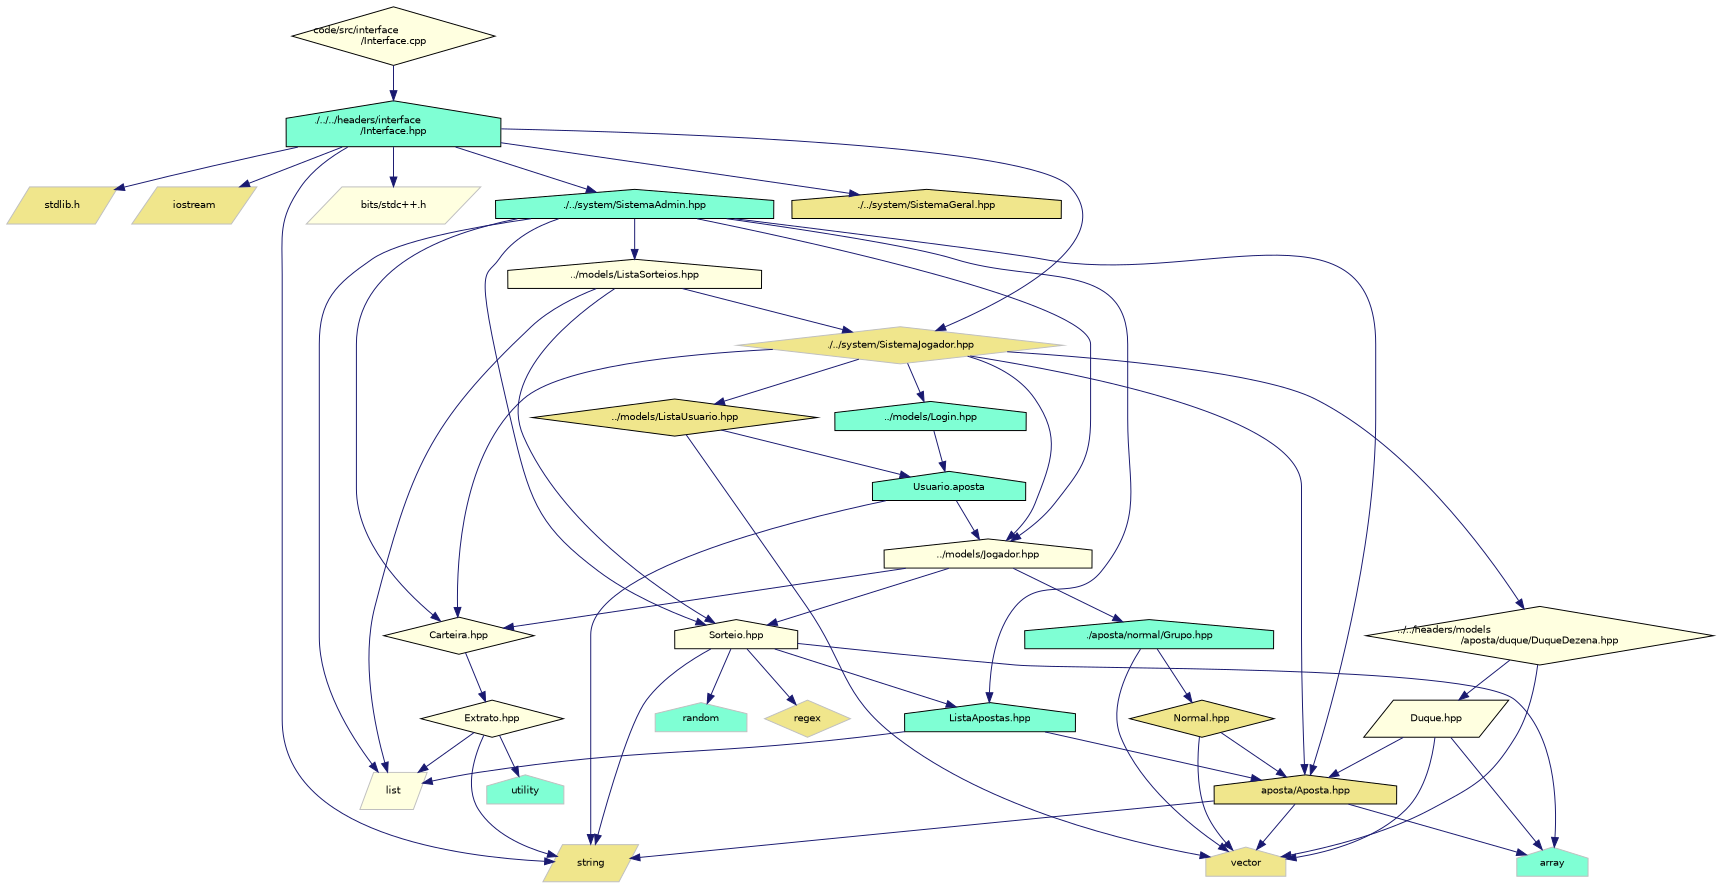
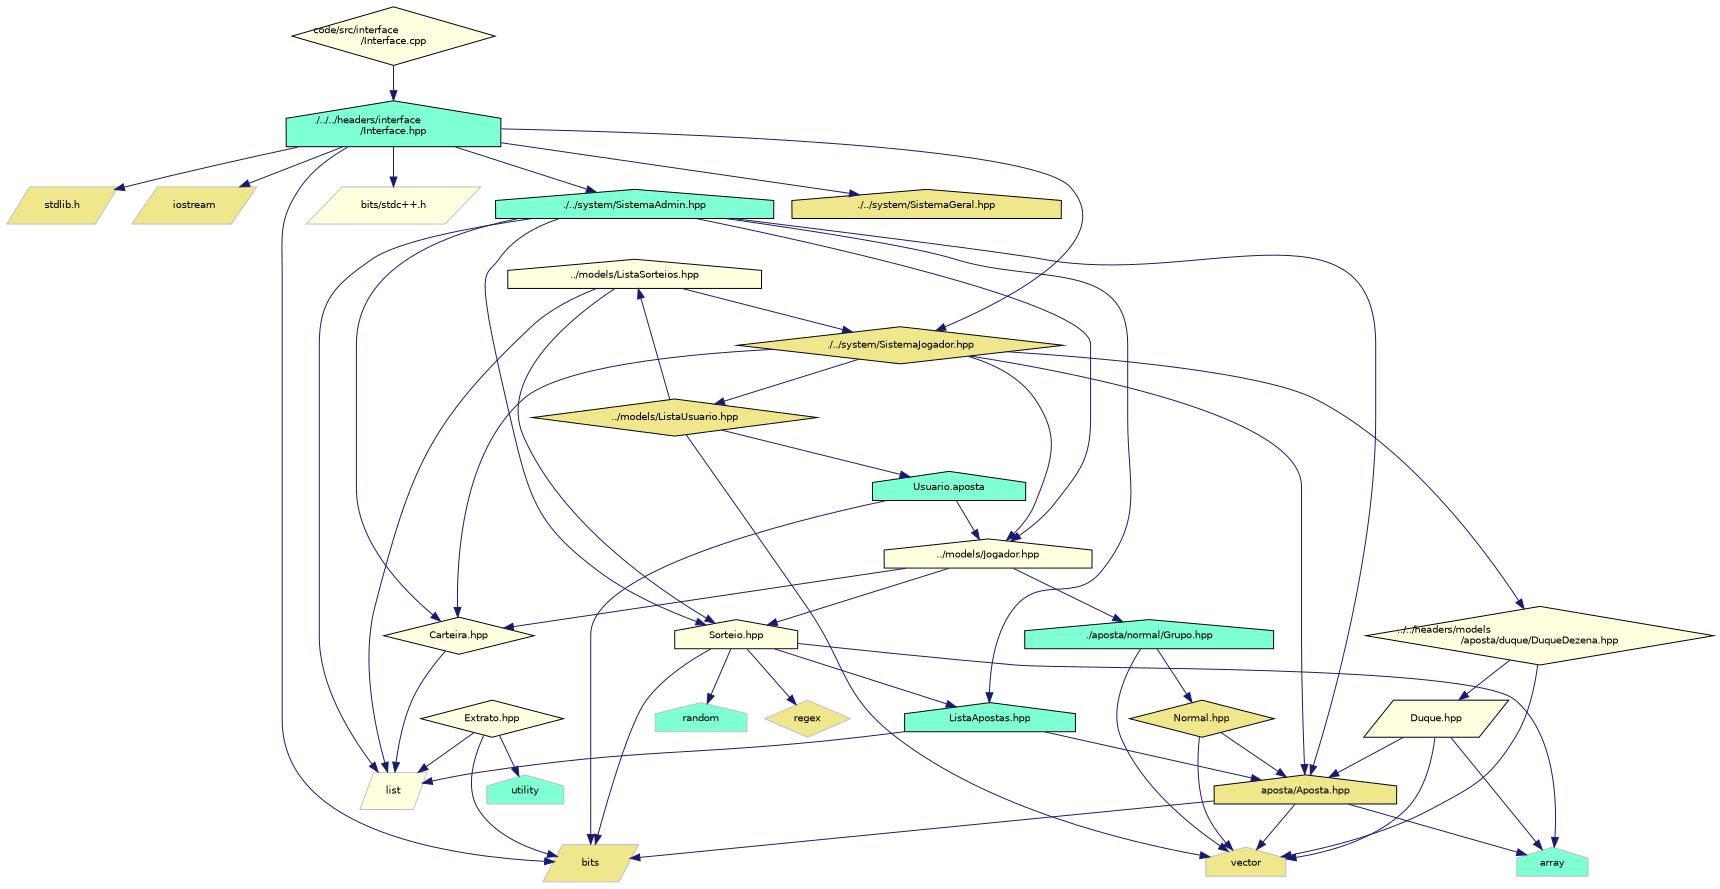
edge "./../system/SistemaAdmin.hpp" -> "../models/ListaSorteios.hpp": now "../models/ListaUsuario.hpp" -> "../models/ListaSorteios.hpp"
node "./../system/SistemaJogador.hpp": color grey75 -> black
node "../models/Login.hpp": removed
edge "Carteira.hpp" -> "Extrato.hpp": now "Carteira.hpp" -> "list"
node "string": label "string" -> "bits"
